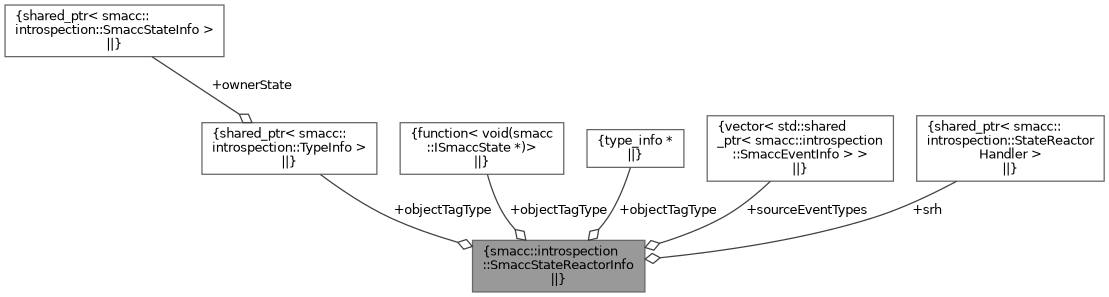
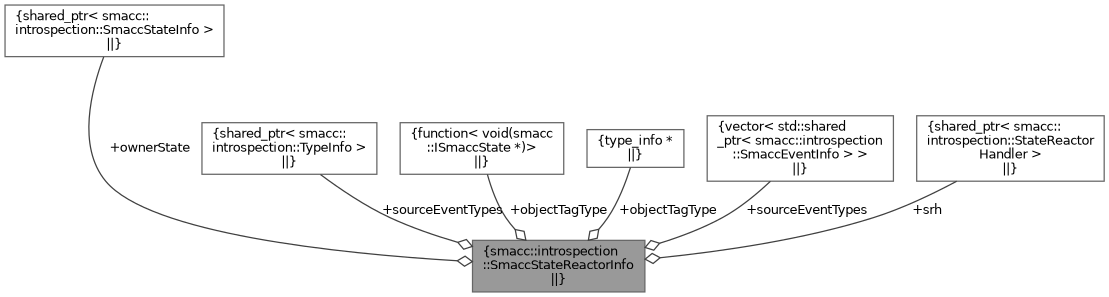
edge "{shared_ptr< smacc:: introspection::SmaccStateInfo > ||}" -> "{shared_ptr< smacc:: introspection::TypeInfo > ||}": now "{shared_ptr< smacc:: introspection::SmaccStateInfo > ||}" -> "{smacc::introspection ::SmaccStateReactorInfo ||}"
edge "{shared_ptr< smacc:: introspection::TypeInfo > ||}" -> "{smacc::introspection ::SmaccStateReactorInfo ||}": label " +objectTagType" -> " +sourceEventTypes"
